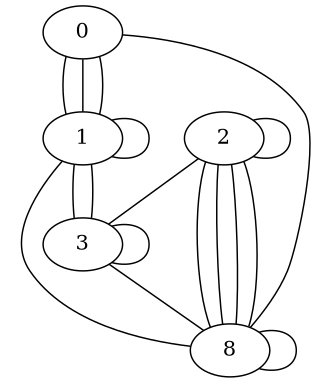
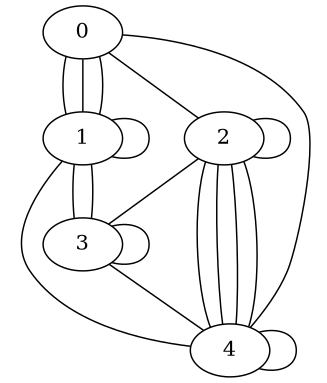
edge "0" -- "2": added
node "8": label "8" -> "4"
